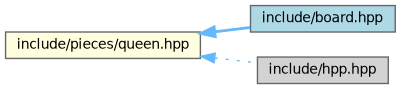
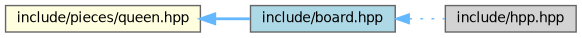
edge "include/hpp.hpp" -> "include/pieces/queen.hpp": now "include/hpp.hpp" -> "include/board.hpp"
